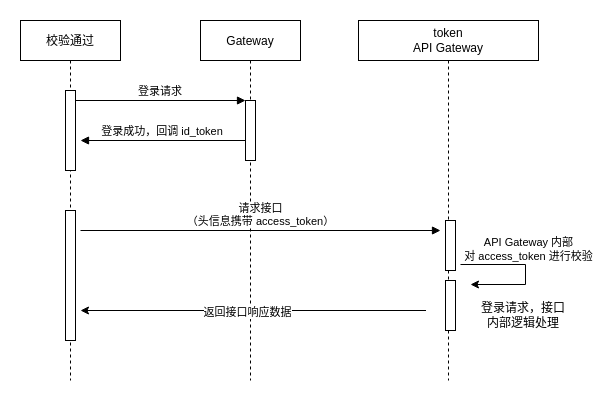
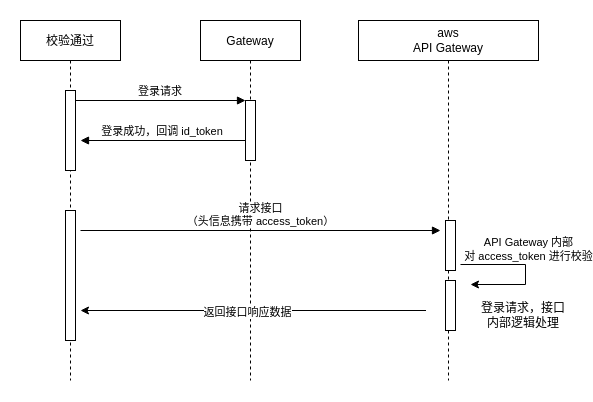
node "token API Gateway": label "token API Gateway" -> "aws API Gateway"
